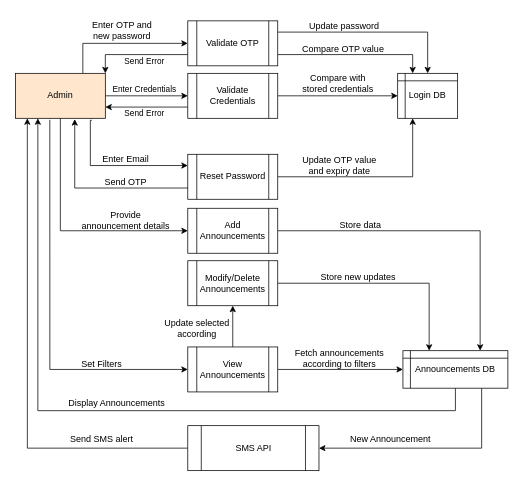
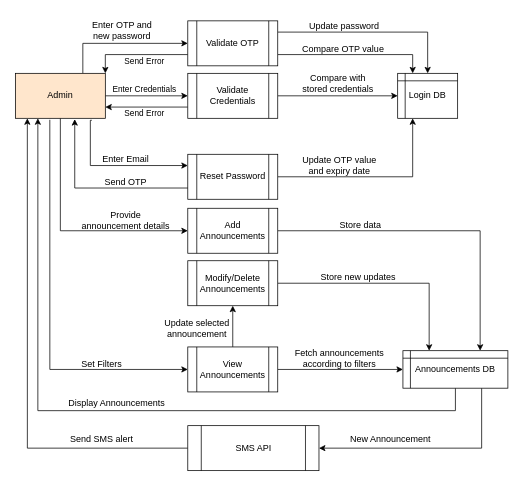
node "Update selected according": label "Update selected according" -> "Update selected announcement"
